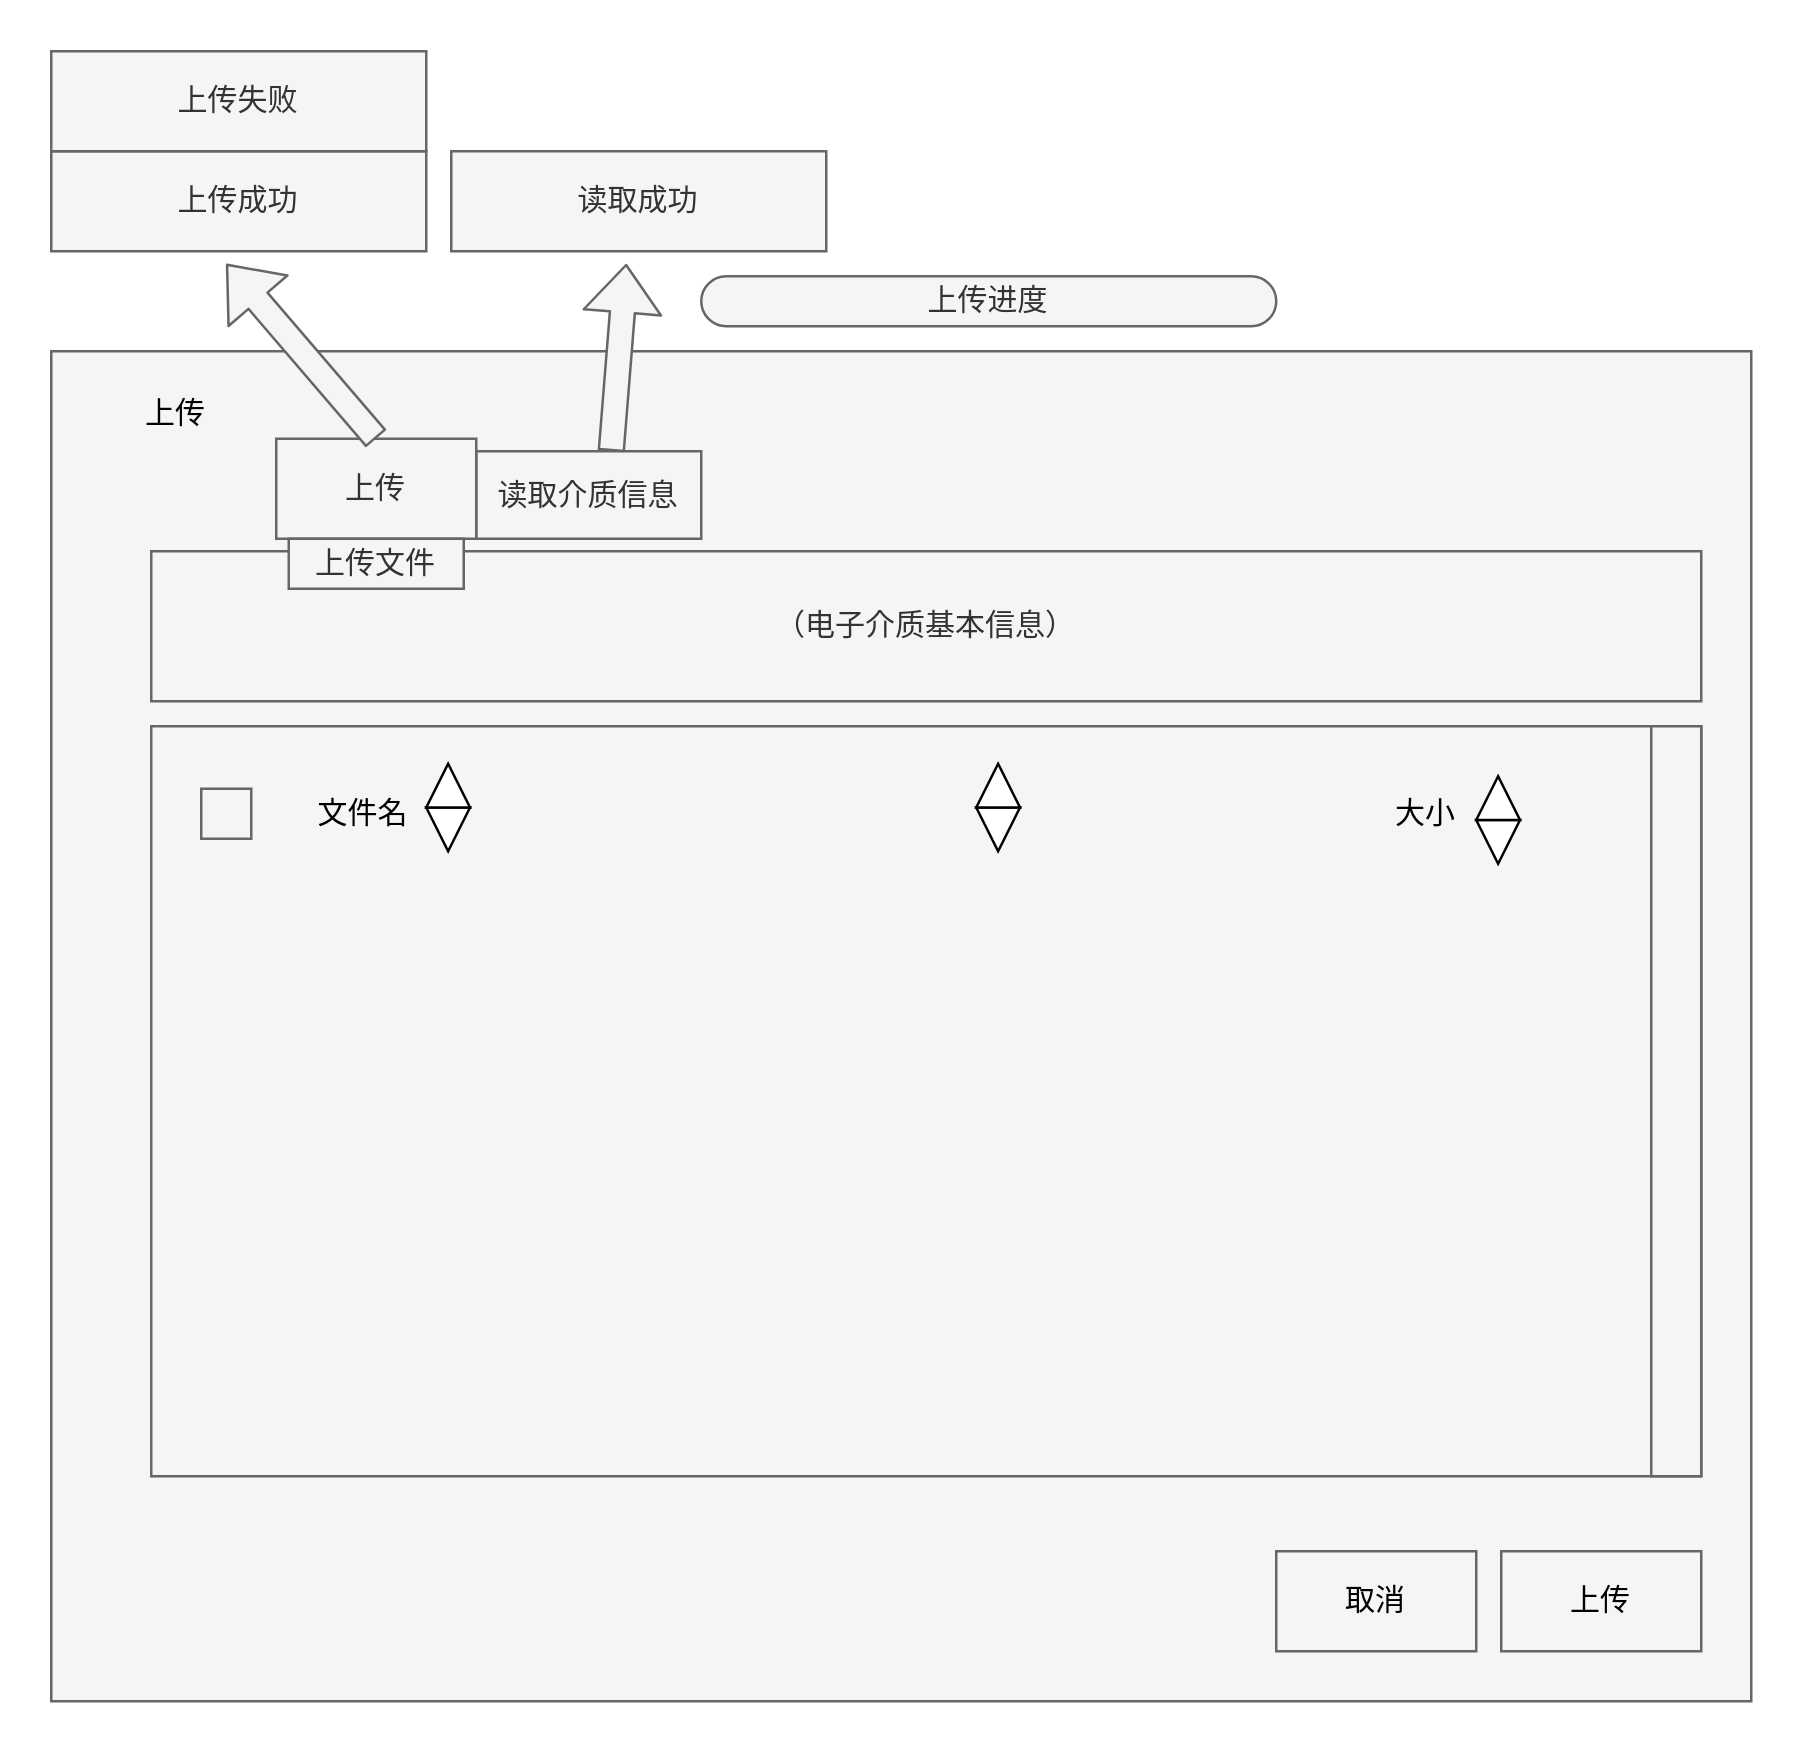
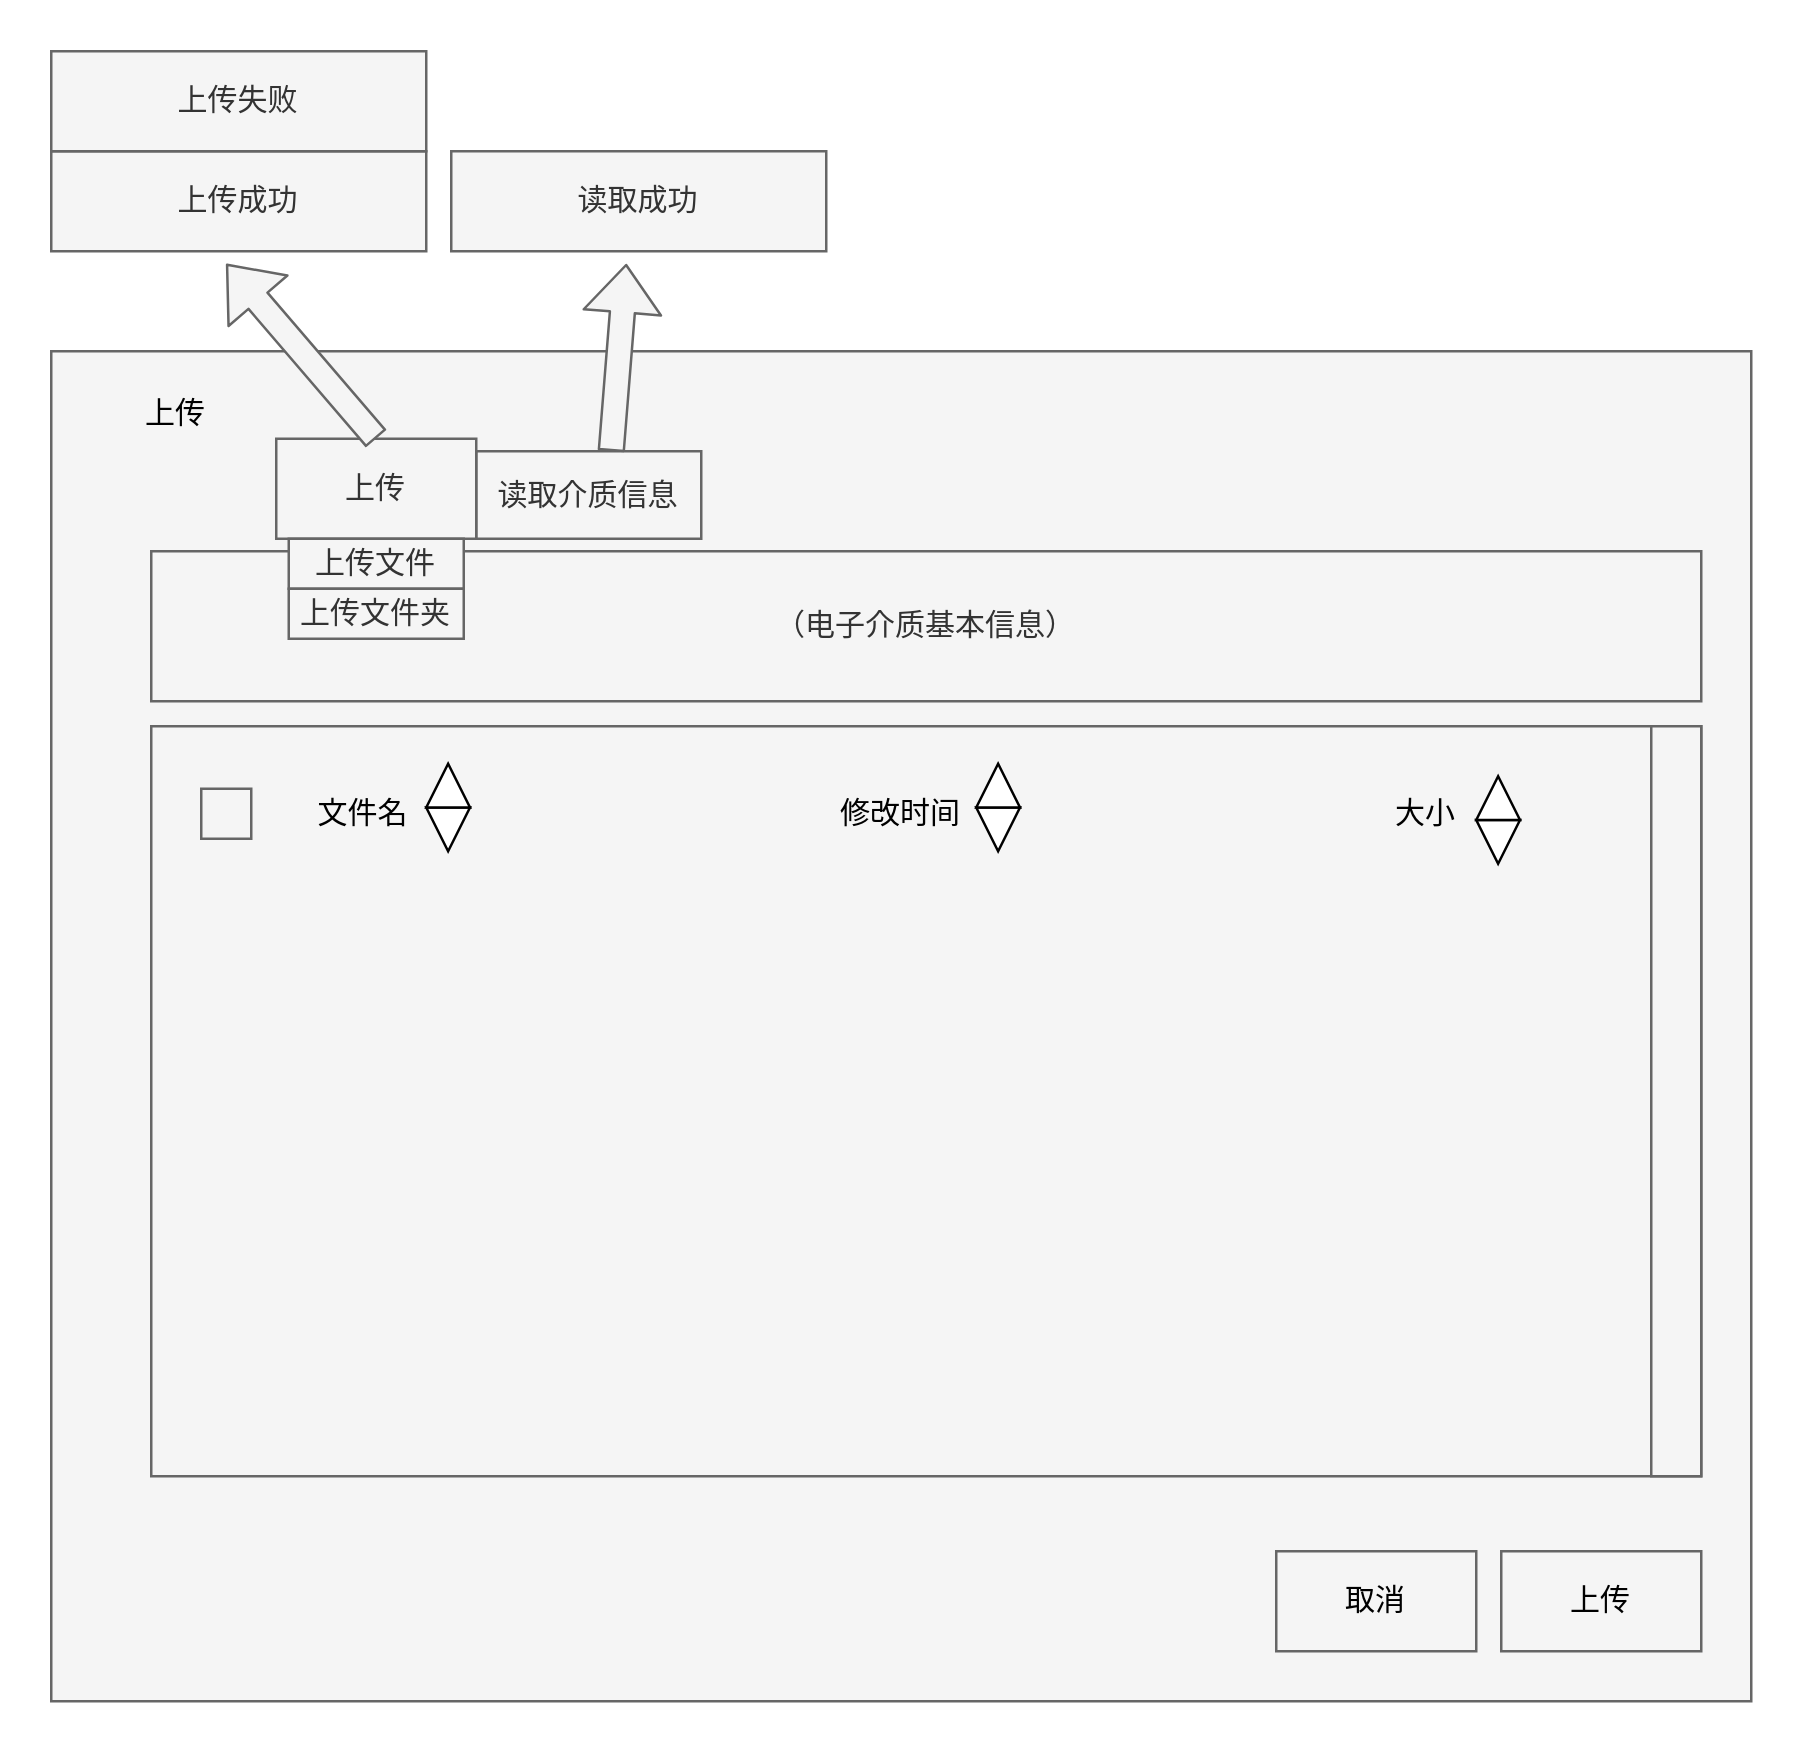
node "上传进度": removed
node "上传文件夹": added
node "修改时间": added
